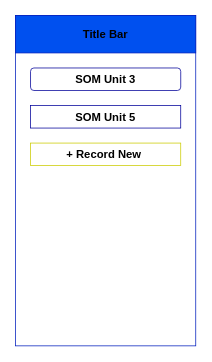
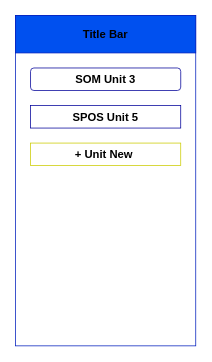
node "SOM Unit 5": label "SOM Unit 5" -> "SPOS Unit 5"
node "+ Record New": label "+ Record New" -> "+ Unit New"
